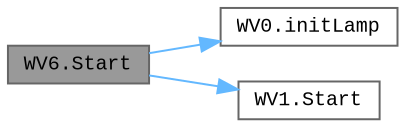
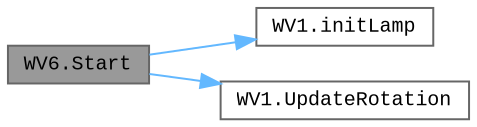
node "WV0.initLamp": label "WV0.initLamp" -> "WV1.initLamp"
node "WV1.Start": label "WV1.Start" -> "WV1.UpdateRotation"
